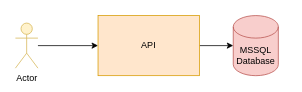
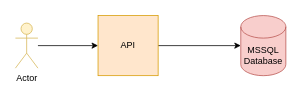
node "API": size 101x60 -> 60x60
node "MSSQL Database": moved (255, 45) -> (263, 45)
